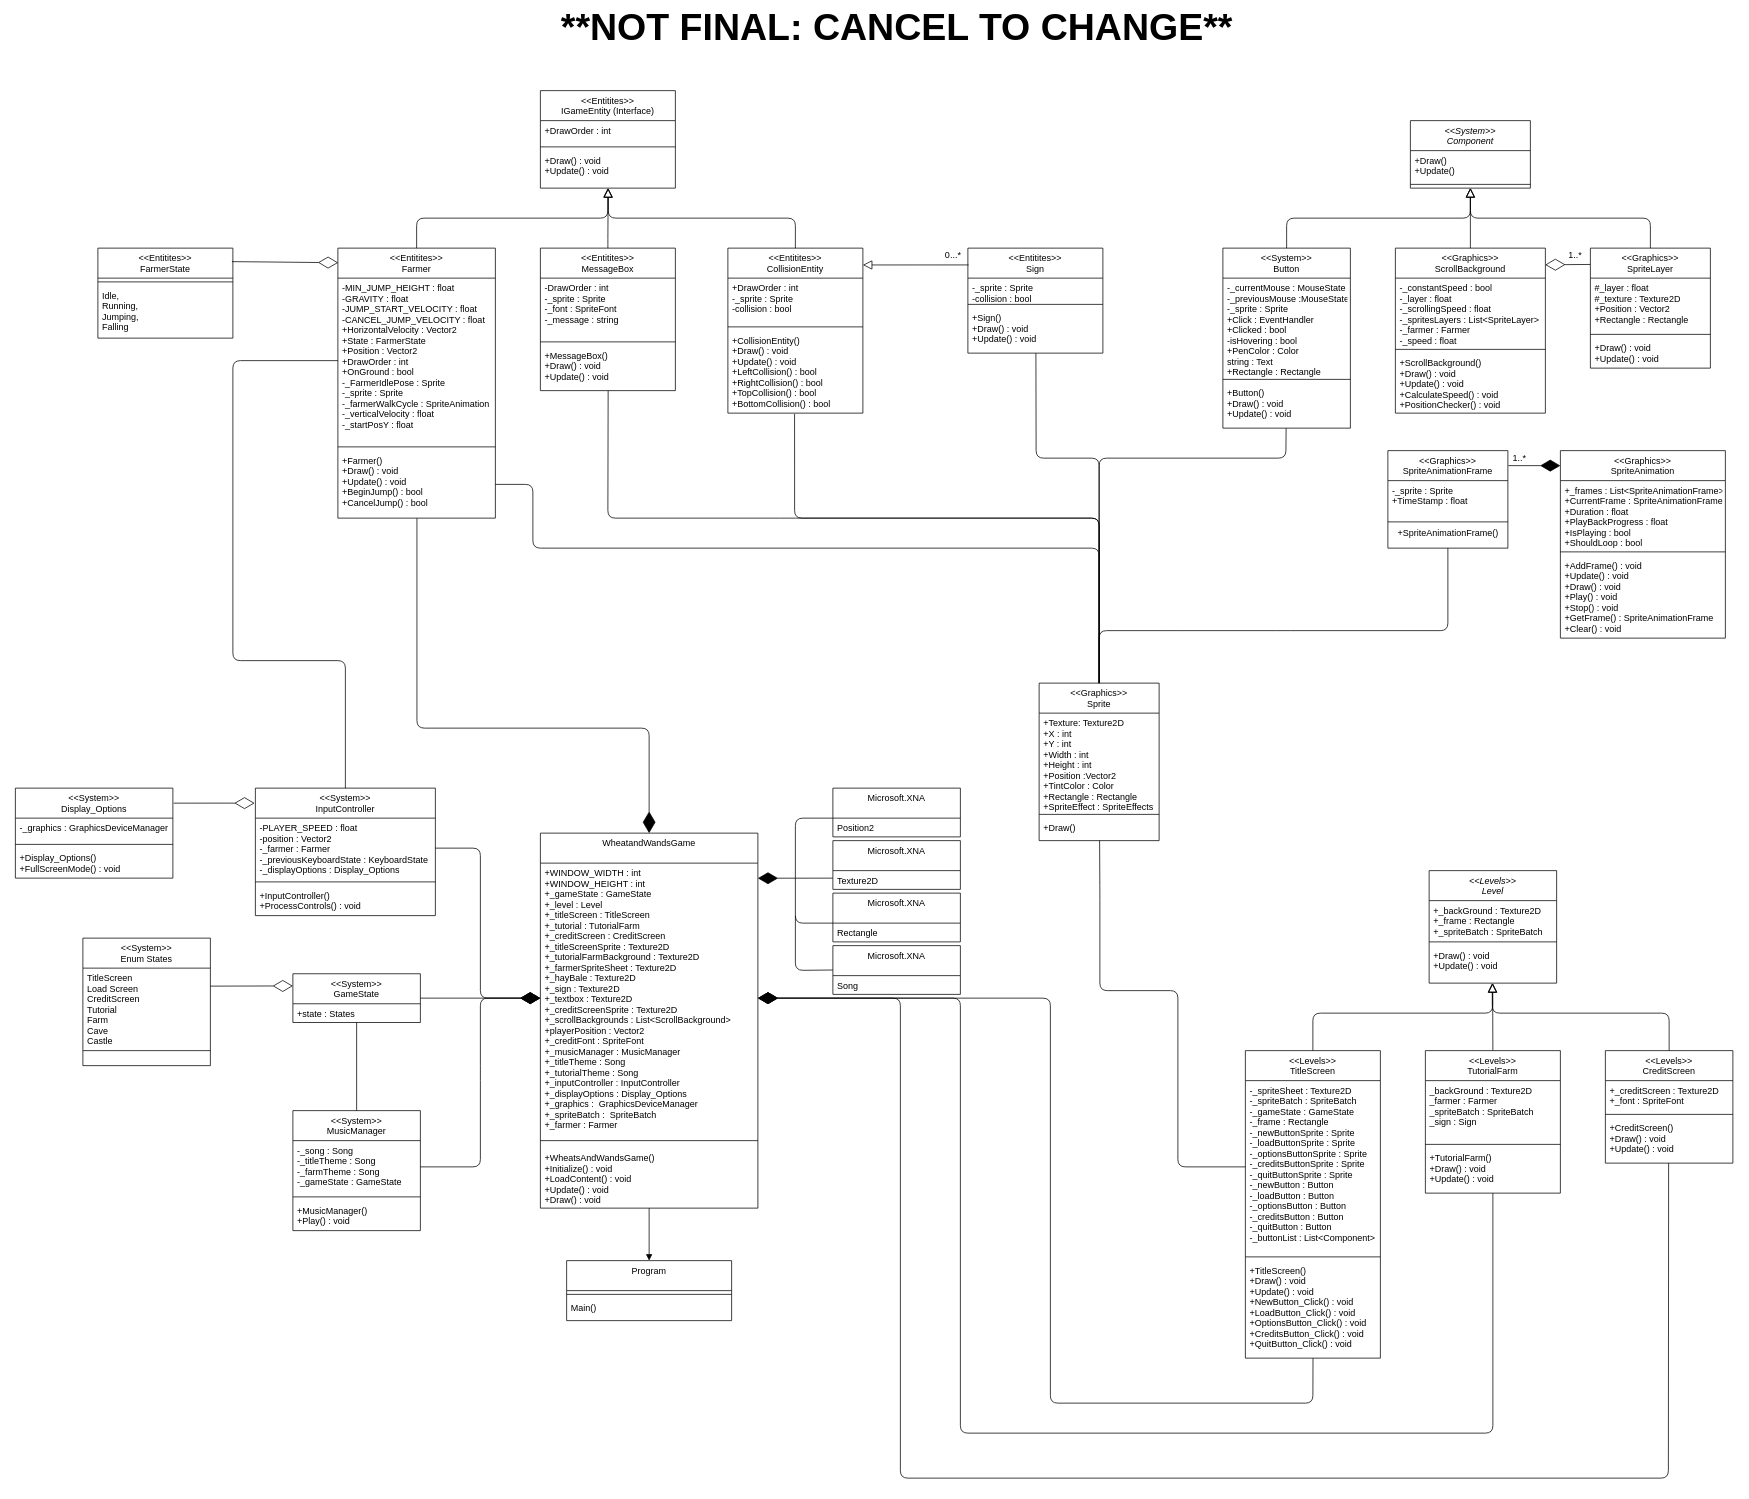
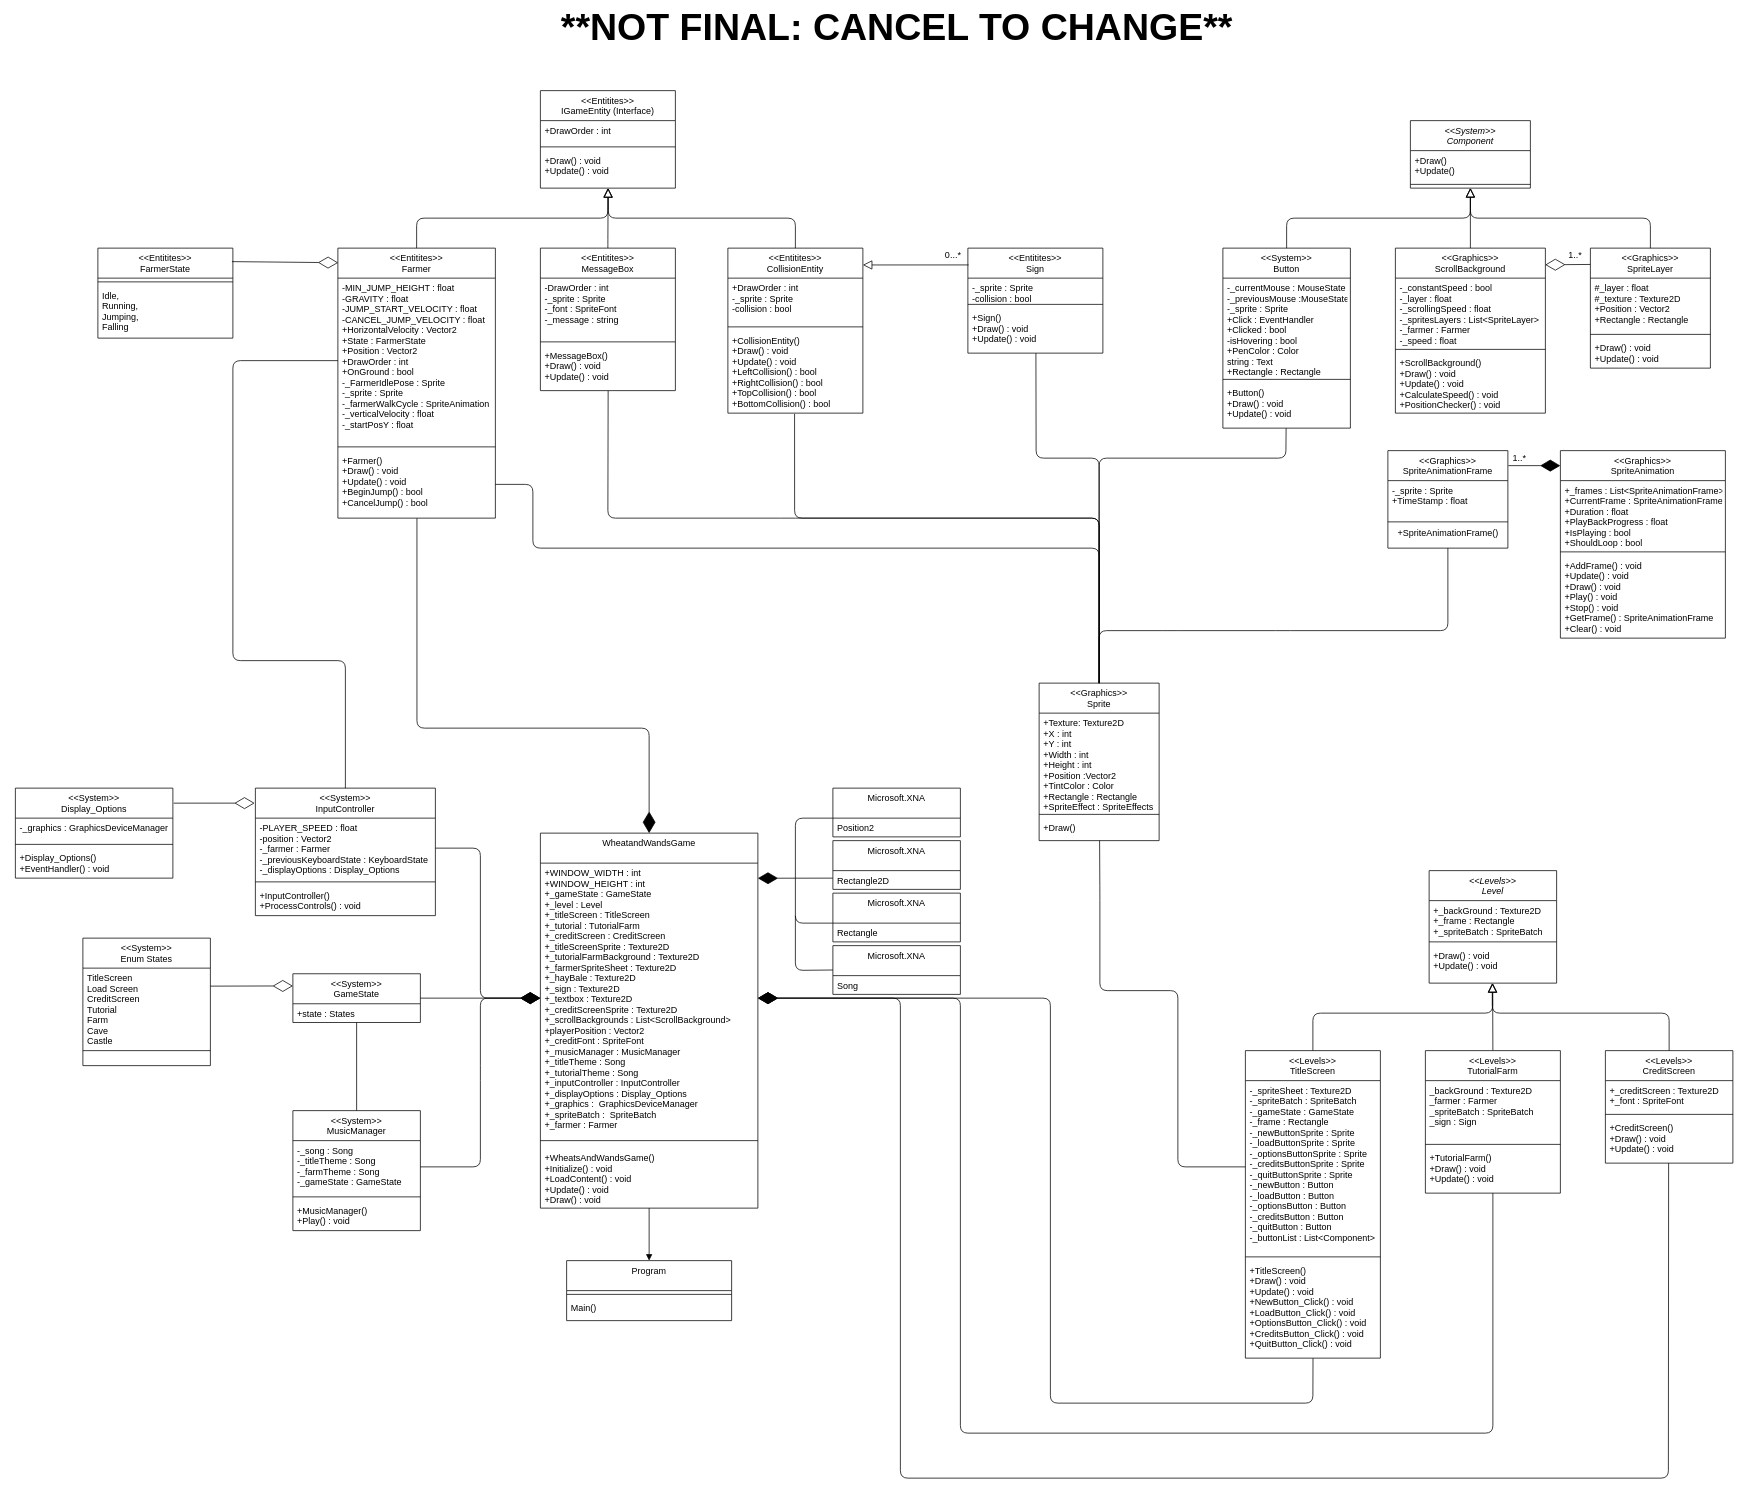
node "+Display_Options() +FullScreenMode() : void": label "+Display_Options() +FullScreenMode() : void" -> "+Display_Options() +EventHandler() : void"
node "Texture2D": label "Texture2D" -> "Rectangle2D"
